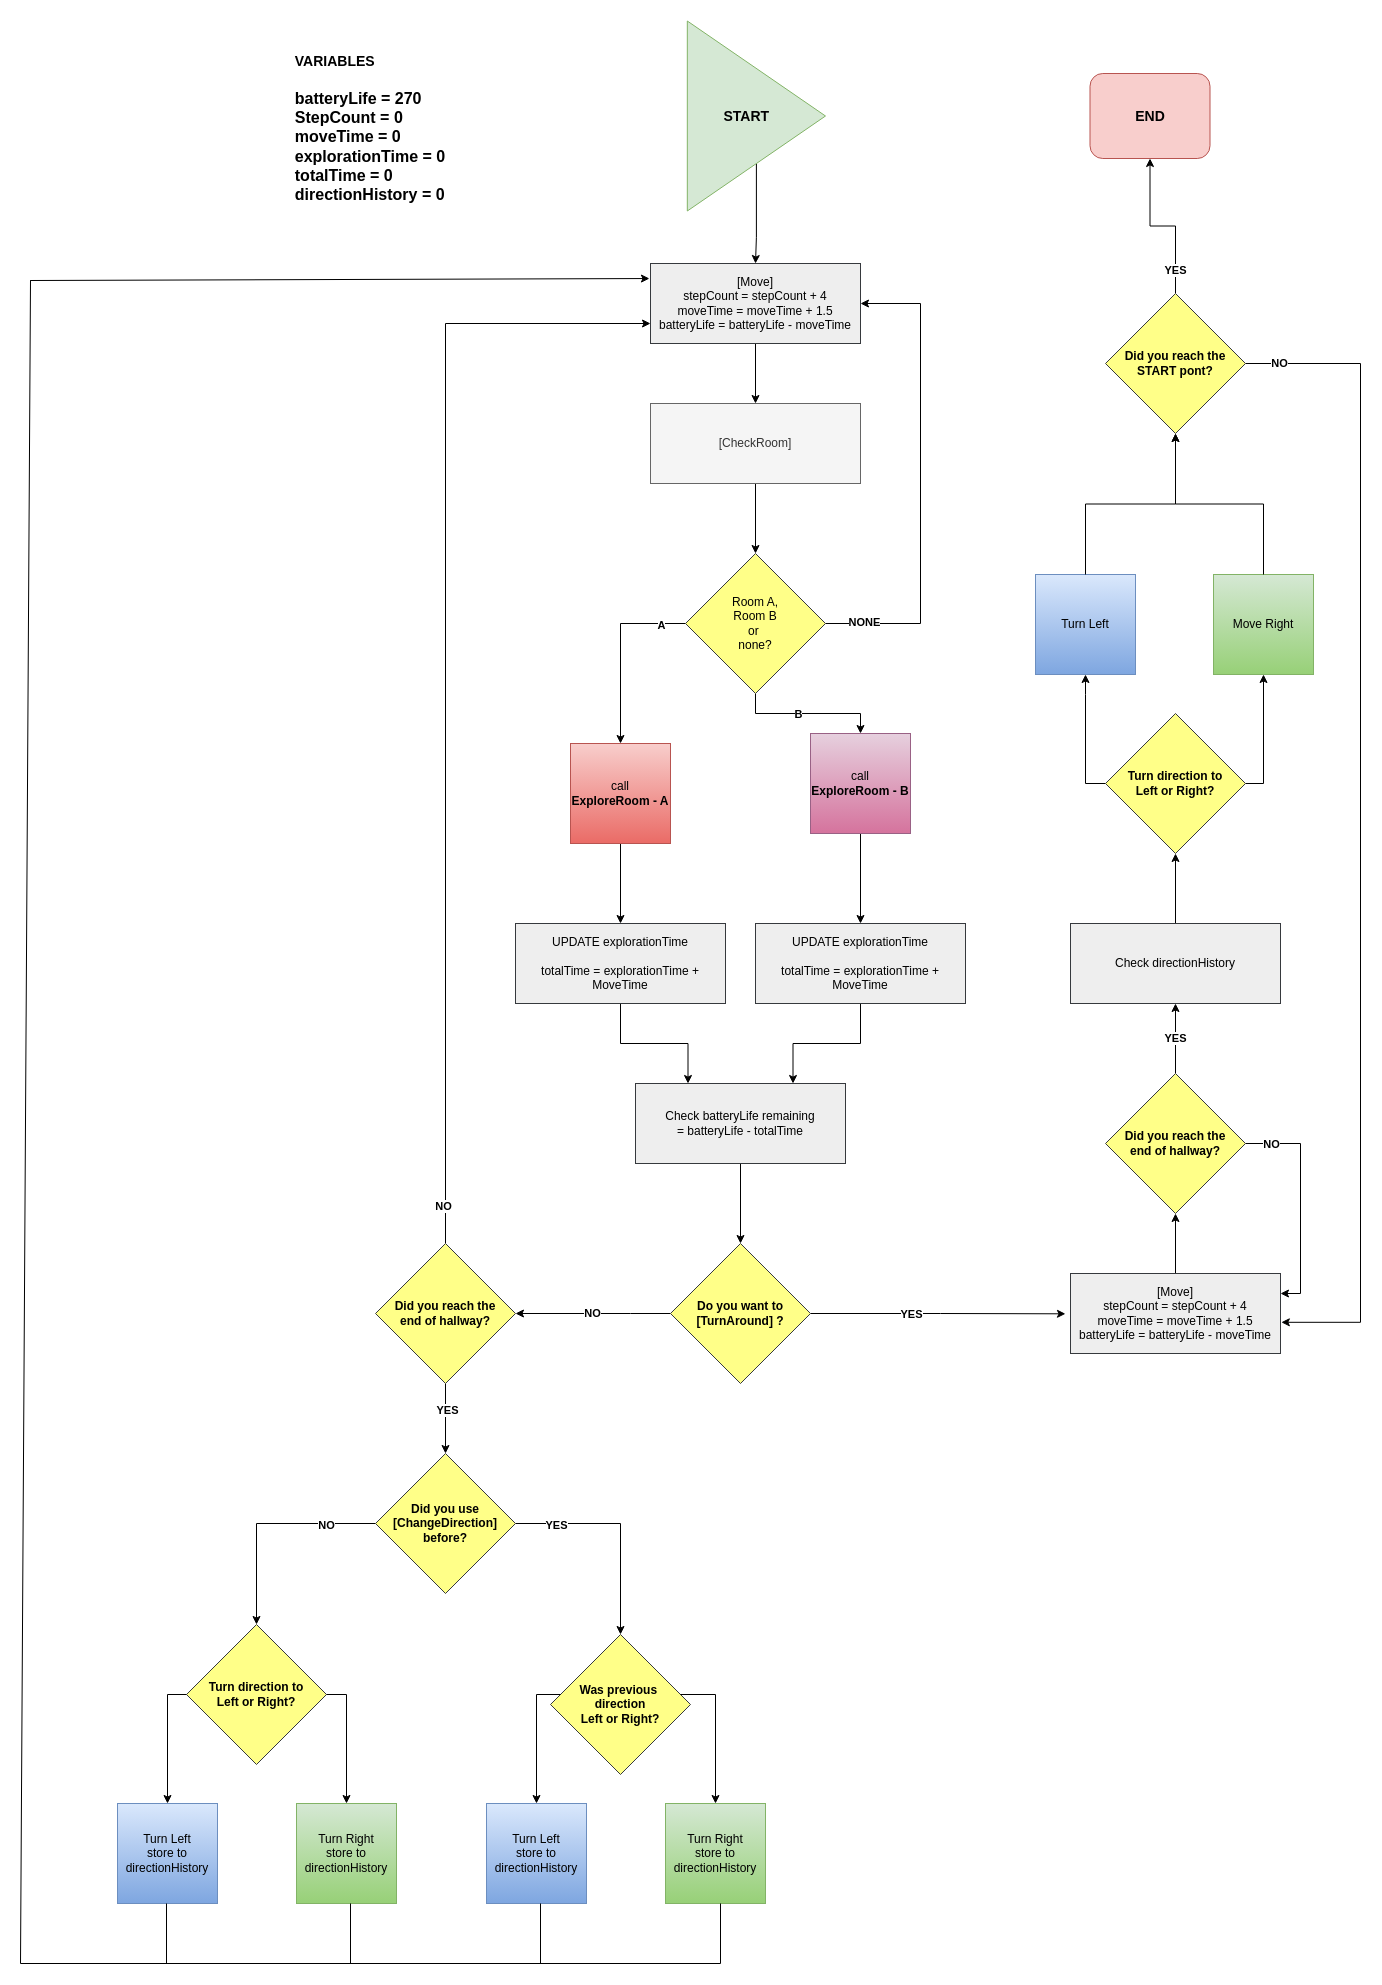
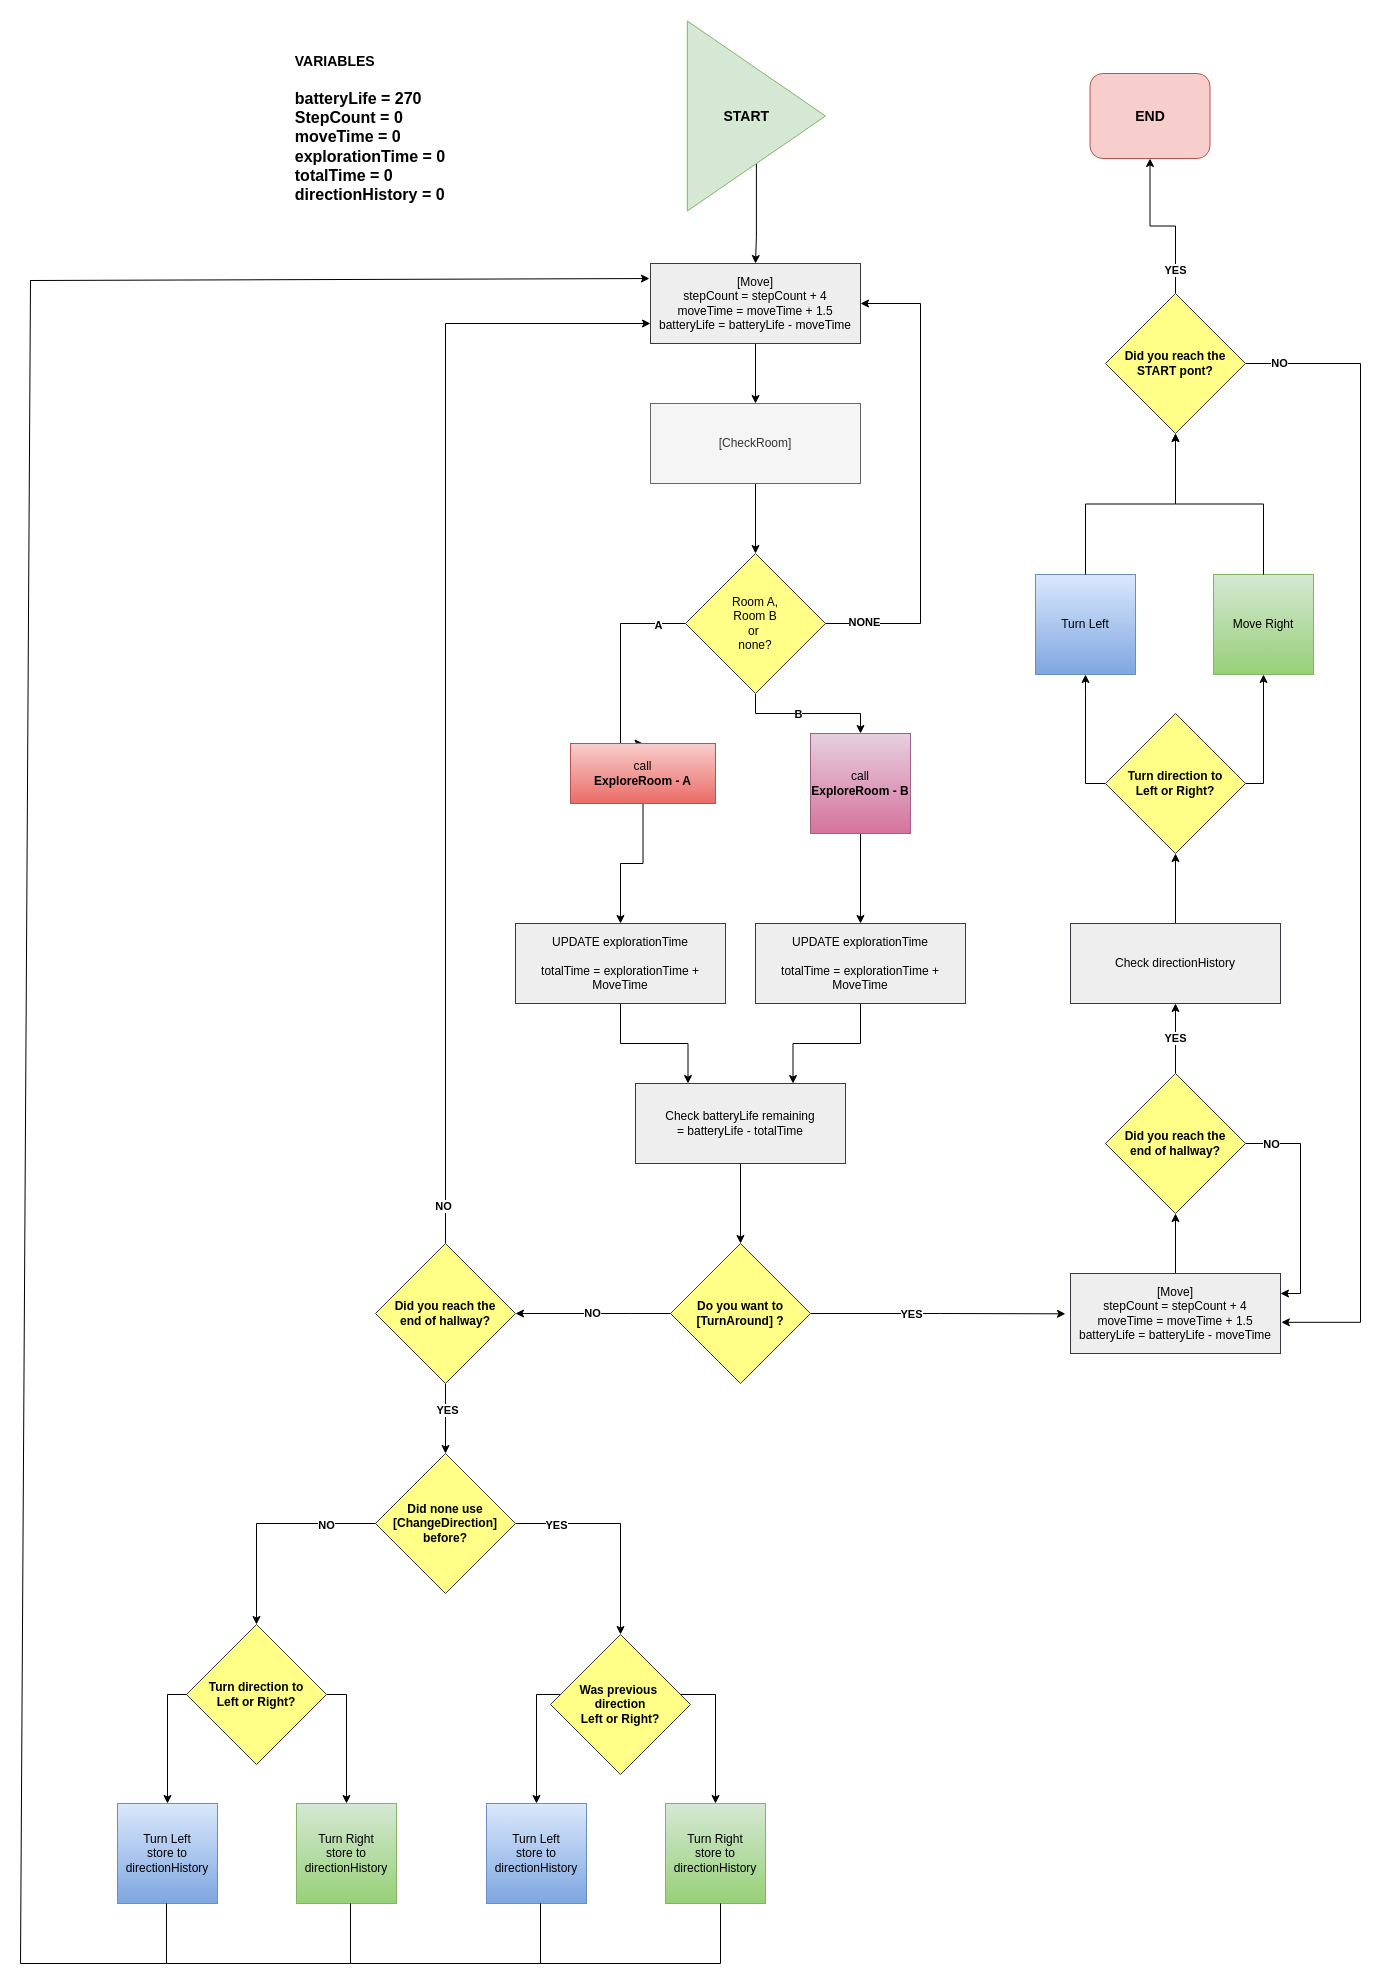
node "callExploreRoom - A": size 100x100 -> 145x60
node "Did you use [ChangeDirection] before?": label "Did you use [ChangeDirection] before?" -> "Did none use [ChangeDirection] before?"
